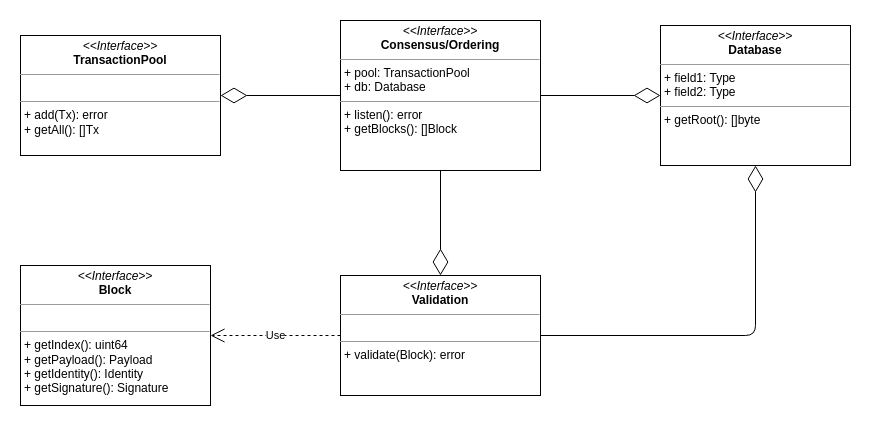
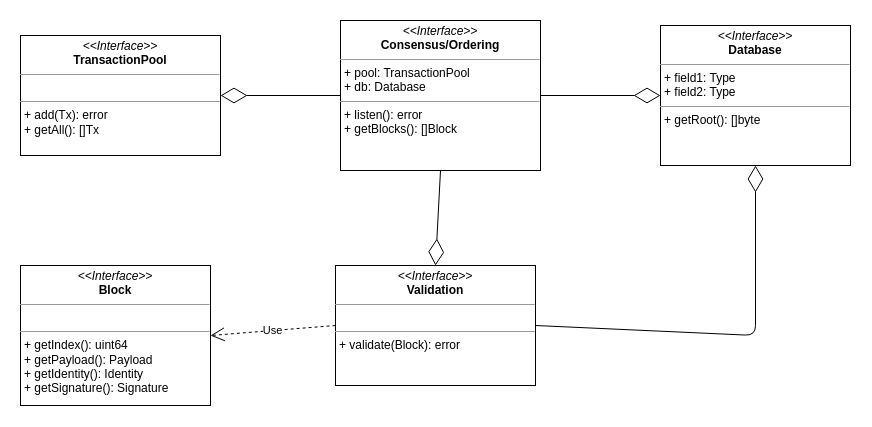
node "<<Interface>> Validation + validate(Block): error": moved (441, 336) -> (436, 326)
